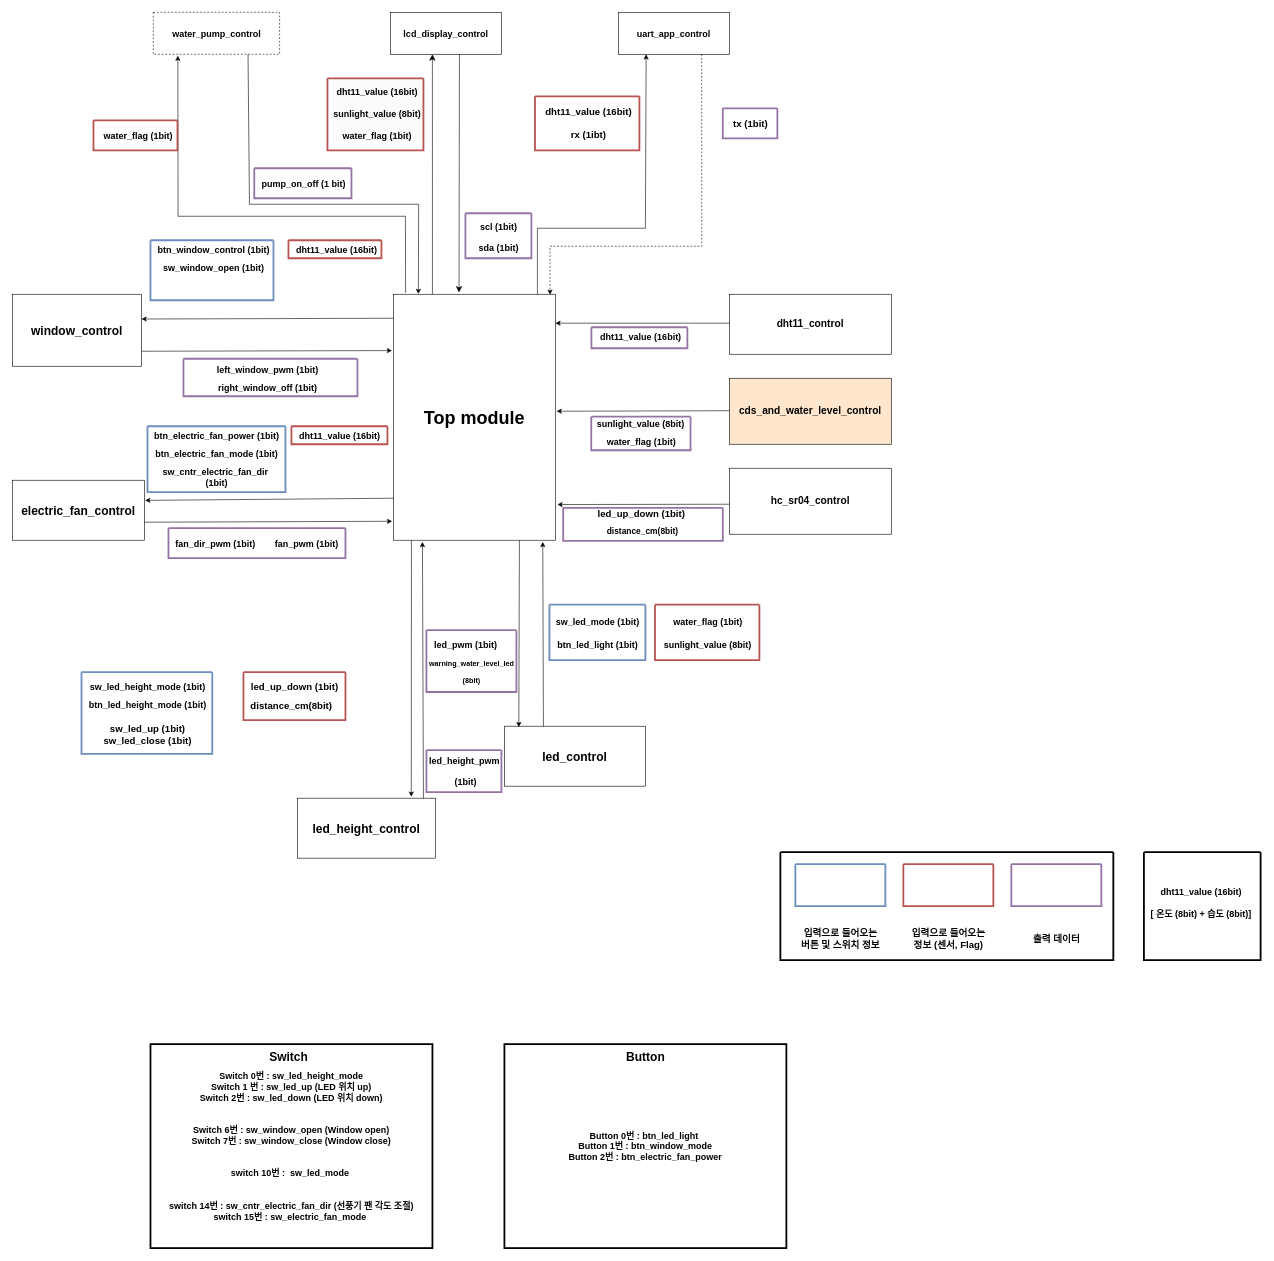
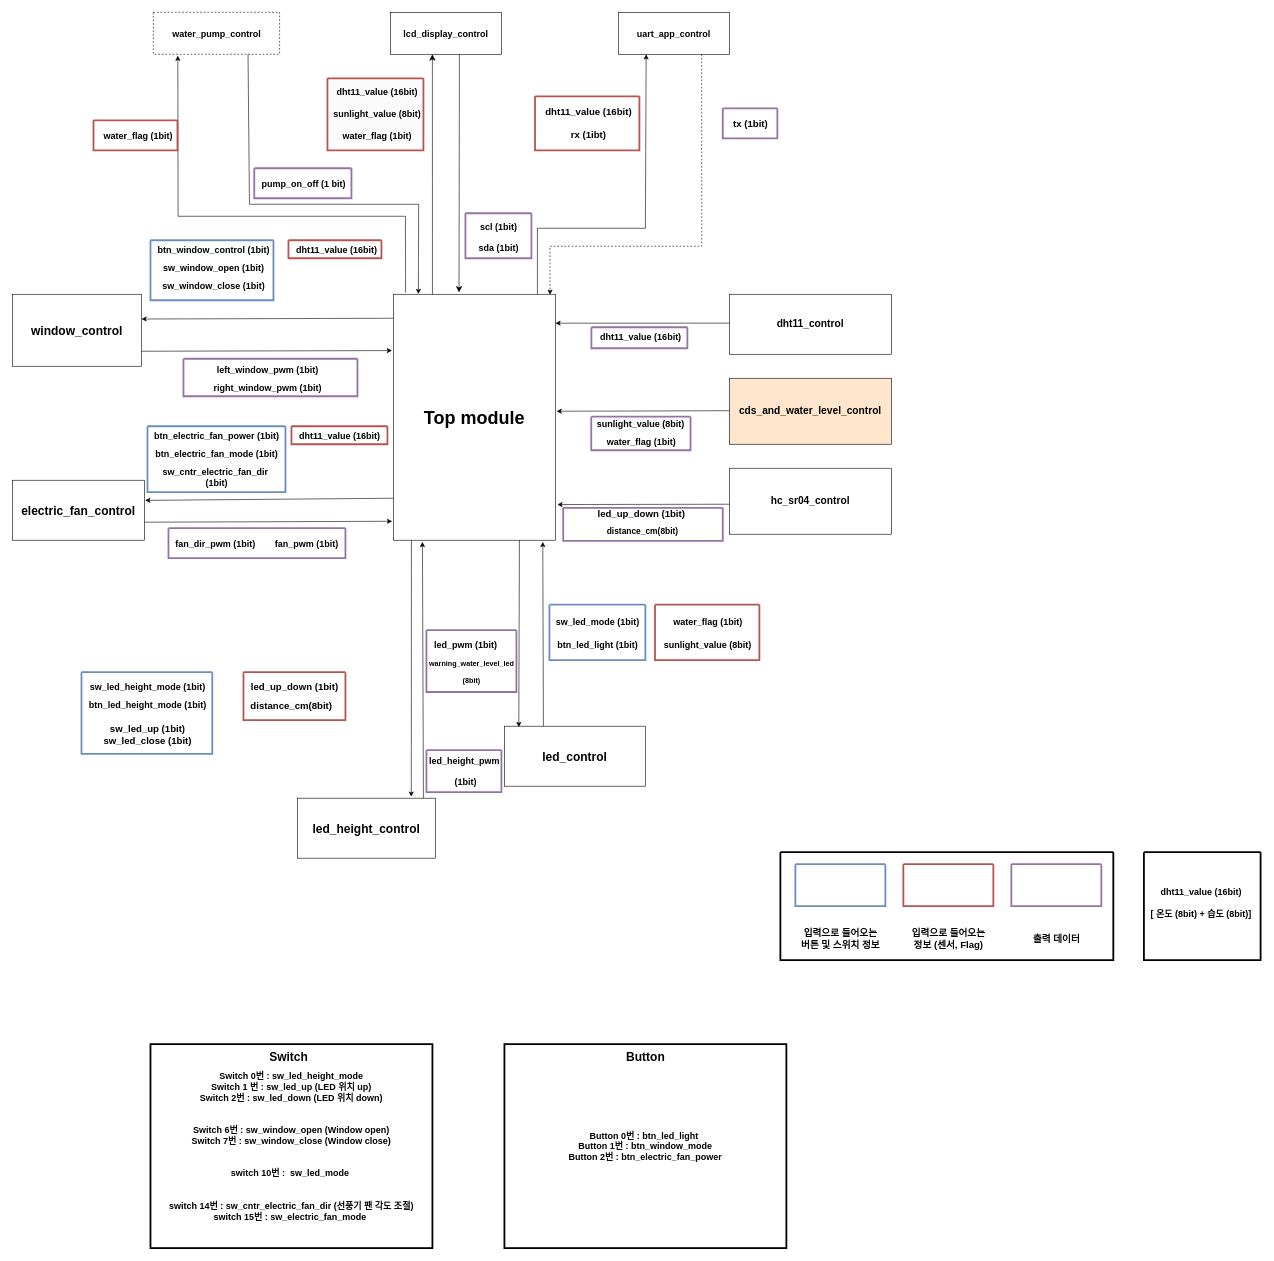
node "sw_window_close (1bit)": added
node "right_window_off (1bit)": label "right_window_off (1bit)" -> "right_window_pwm (1bit)"
